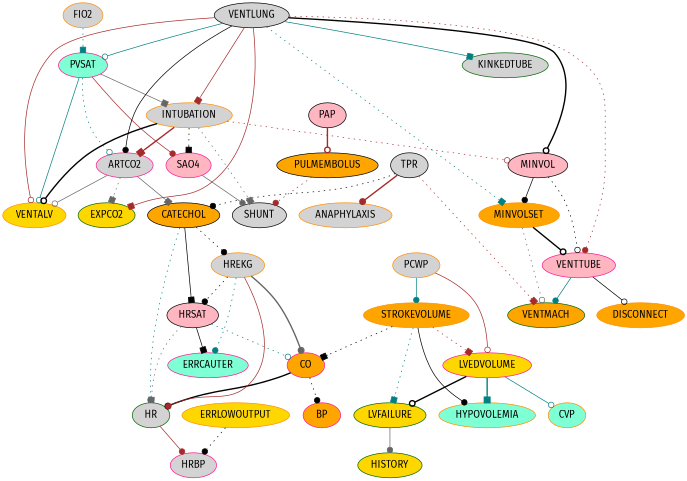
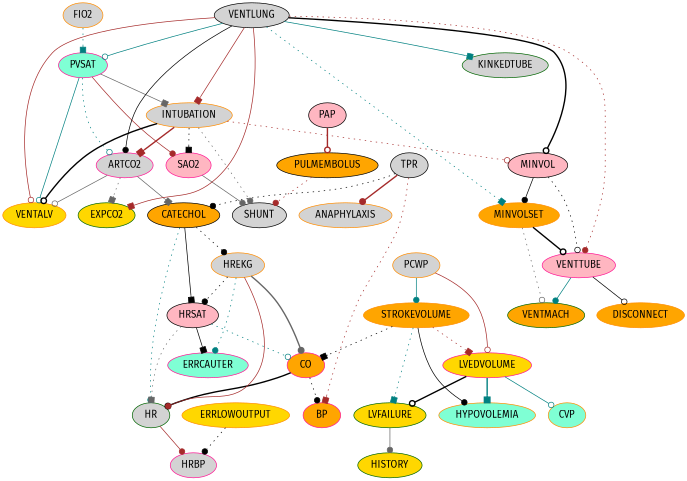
edge "INTUBATION" -> "SHUNT": arrowhead box -> dot
node "SAO4": label "SAO4" -> "SAO2"
edge "TPR" -> "VENTMACH": now "TPR" -> "BP"
